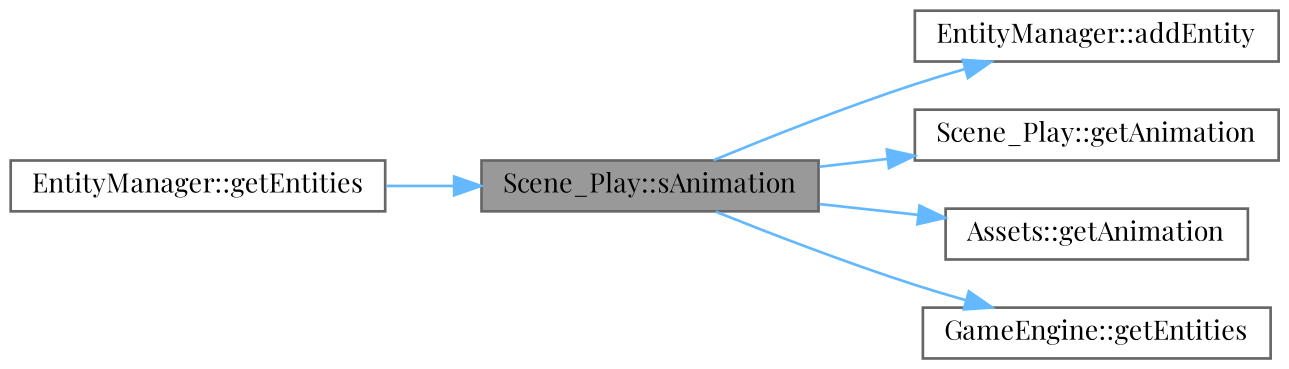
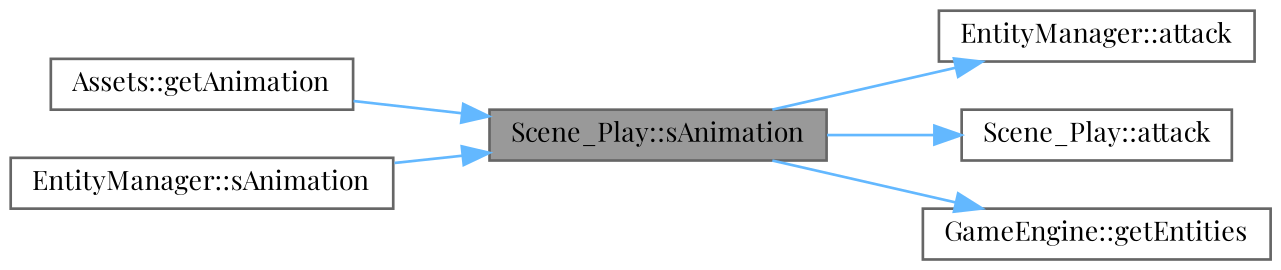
node "EntityManager::addEntity": label "EntityManager::addEntity" -> "EntityManager::attack"
node "Scene_Play::getAnimation": label "Scene_Play::getAnimation" -> "Scene_Play::attack"
node "EntityManager::getEntities": label "EntityManager::getEntities" -> "EntityManager::sAnimation"
edge "Scene_Play::sAnimation" -> "Assets::getAnimation": reversed
